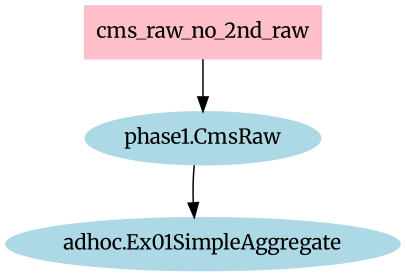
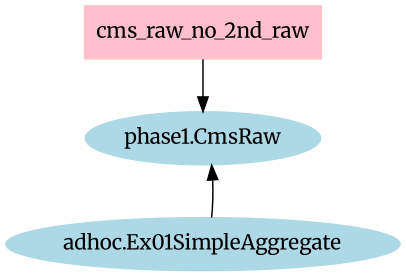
edge "phase1.CmsRaw" -> "adhoc.Ex01SimpleAggregate": reversed
